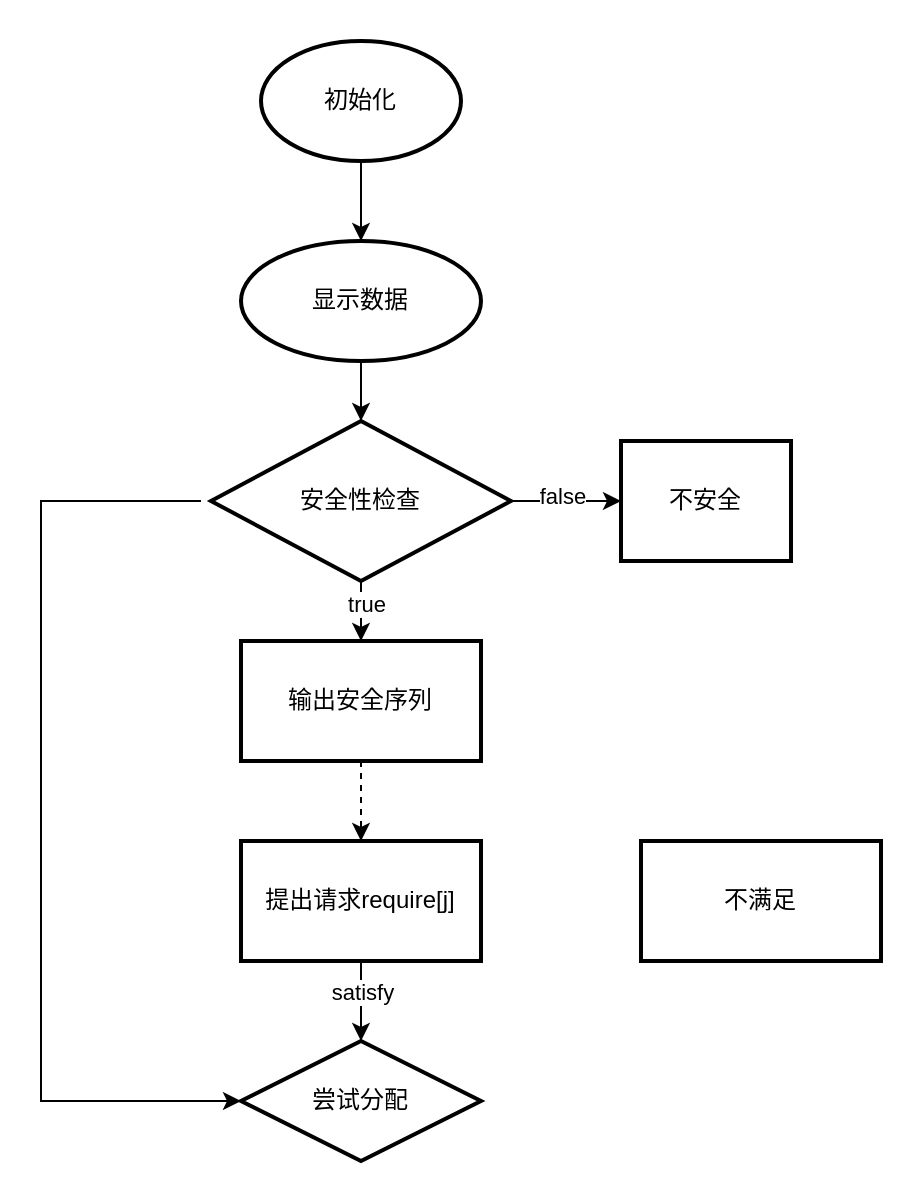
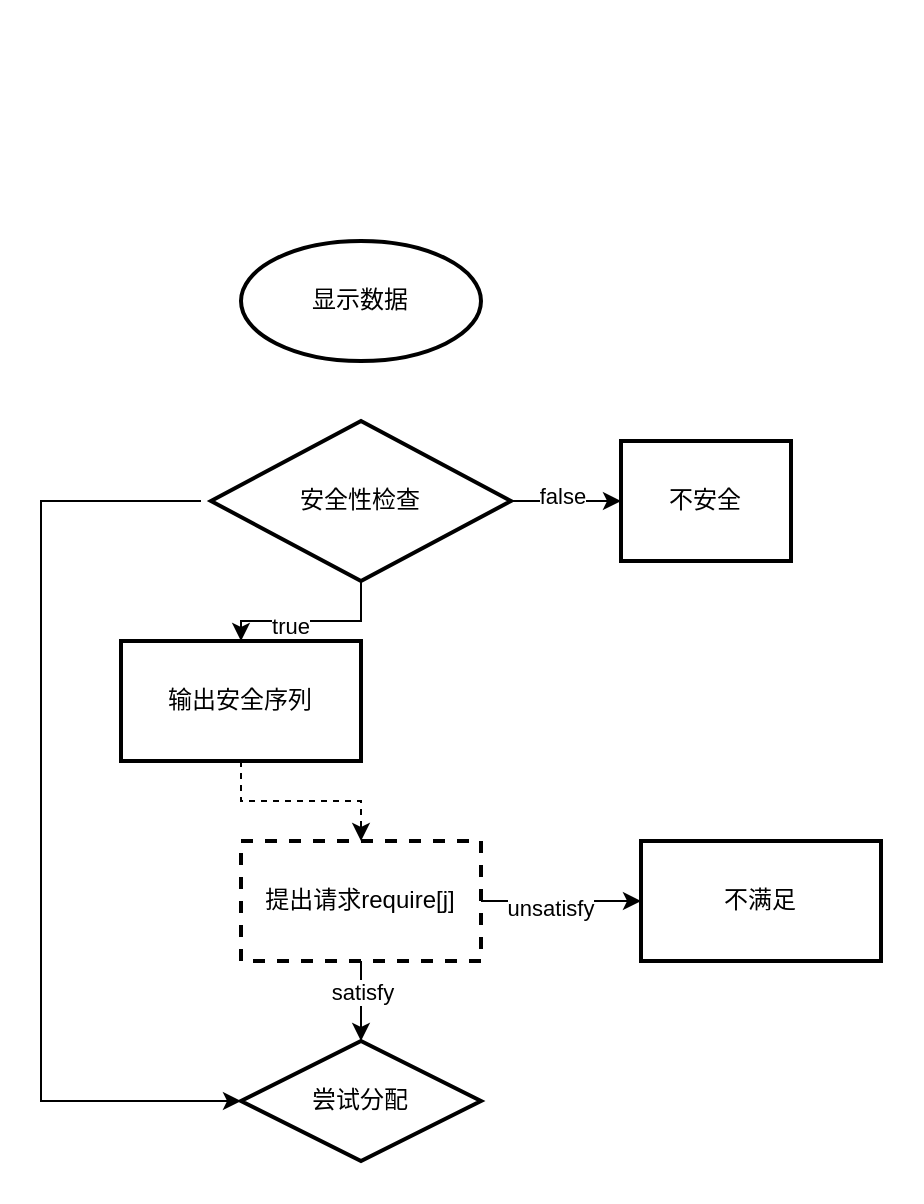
node "初始化": removed
edge "初始化" -> "显示数据": removed
edge "显示数据" -> "安全性检查": removed
node "输出安全序列": moved (361, 701) -> (241, 701)
node "提出请求require[j]": style solid -> dashed
edge "提出请求require[j]" -> "不满足": added, label "unsatisfy"
